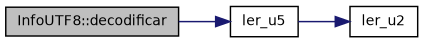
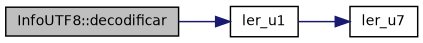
node "ler_u5": label "ler_u5" -> "ler_u1"
node "ler_u2": label "ler_u2" -> "ler_u7"
